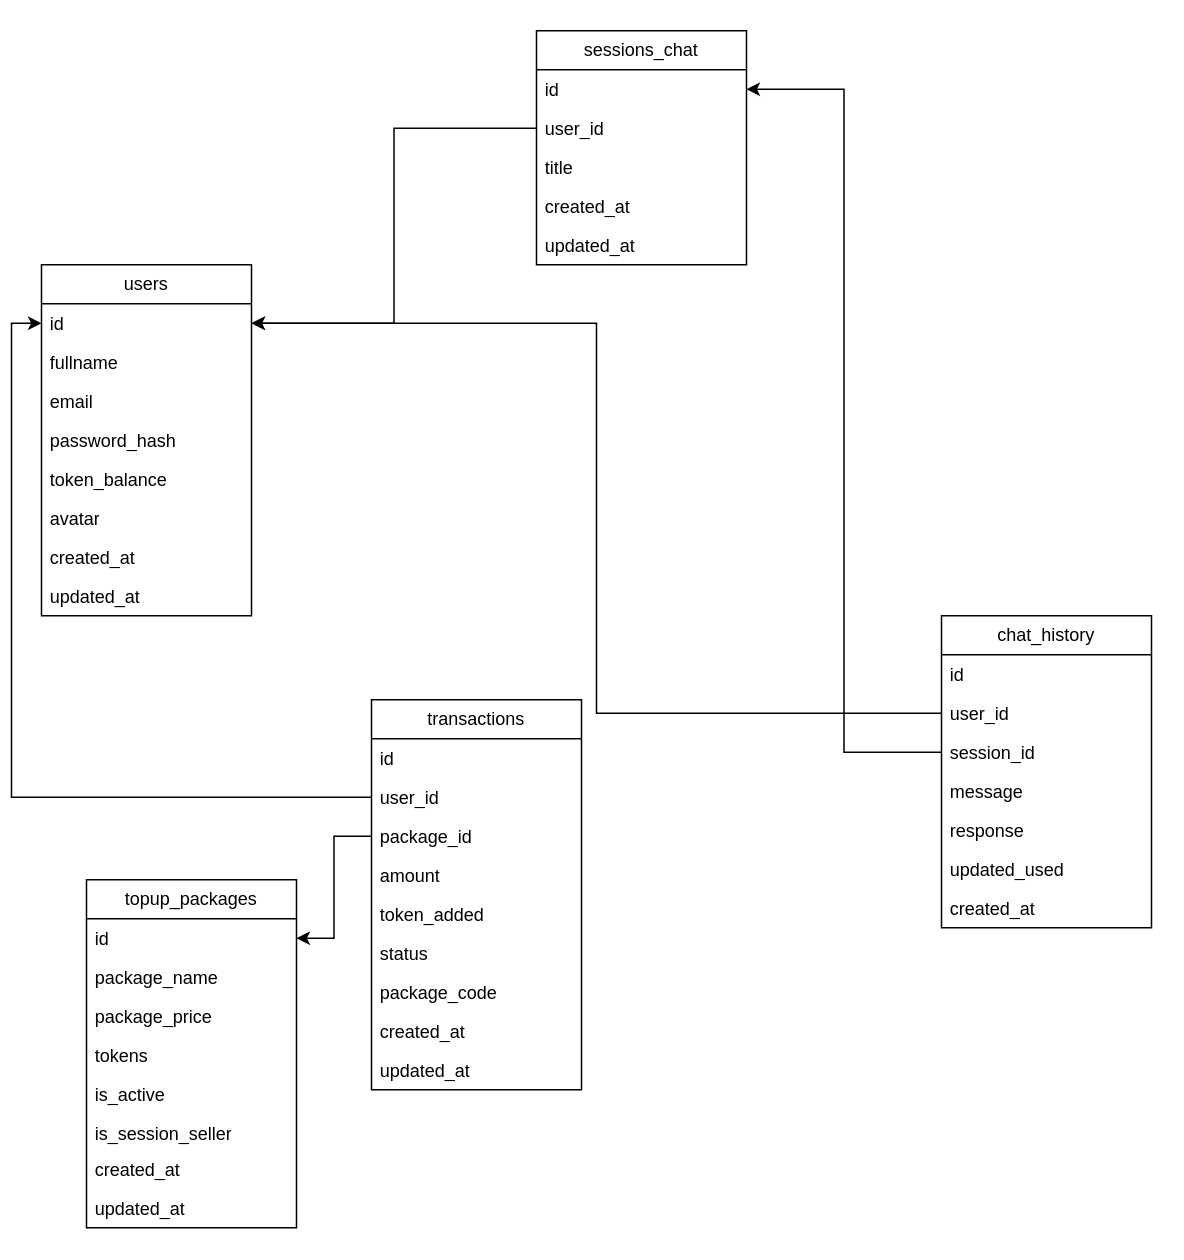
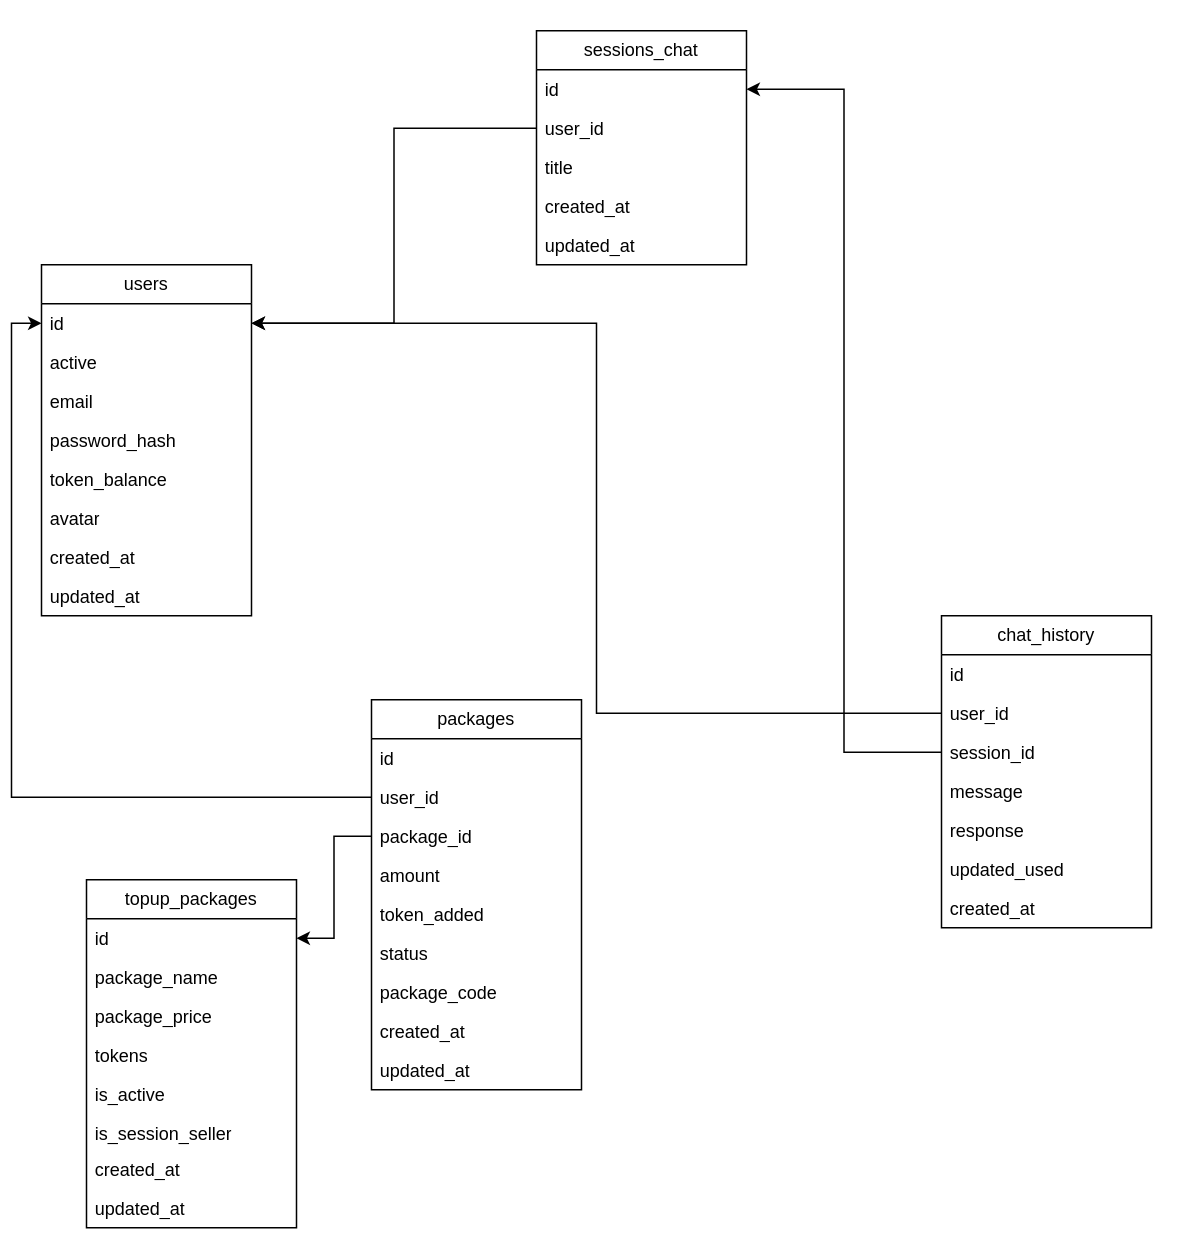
node "fullname": label "fullname" -> "active"
node "transactions": label "transactions" -> "packages"
